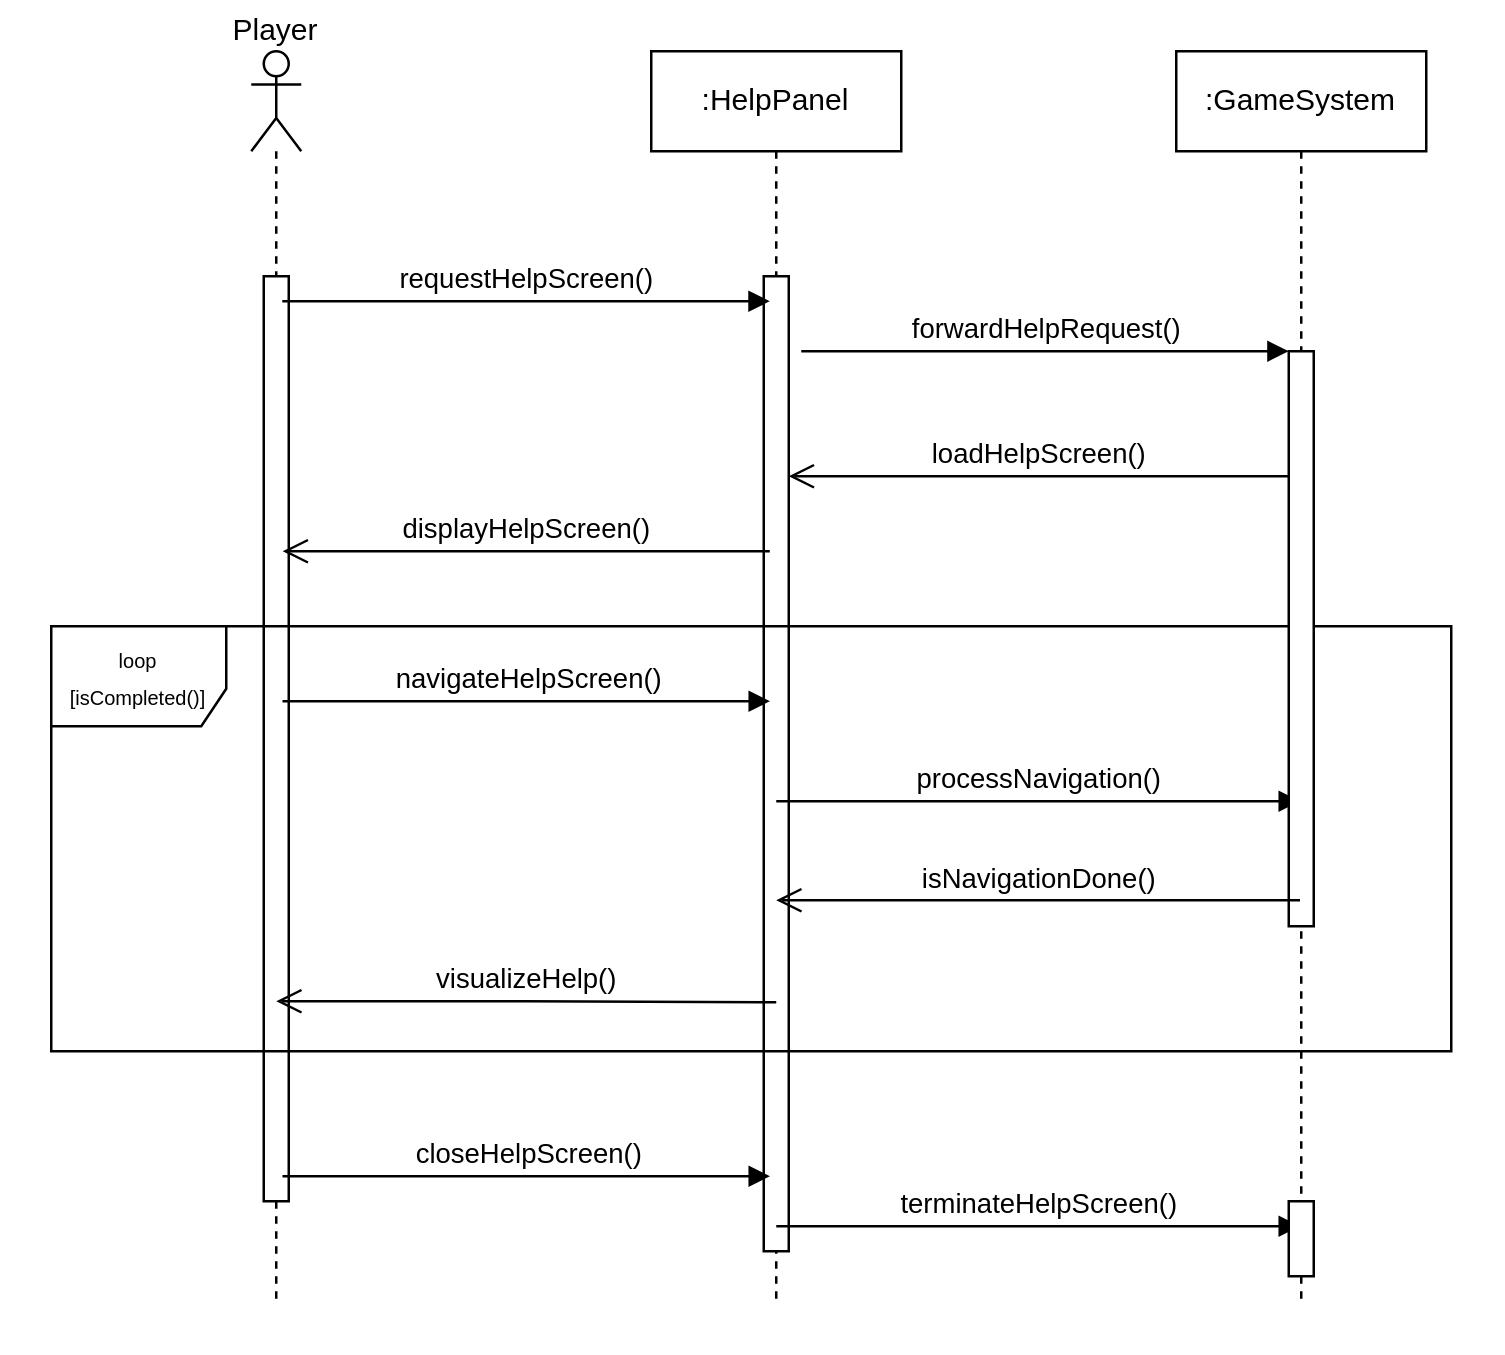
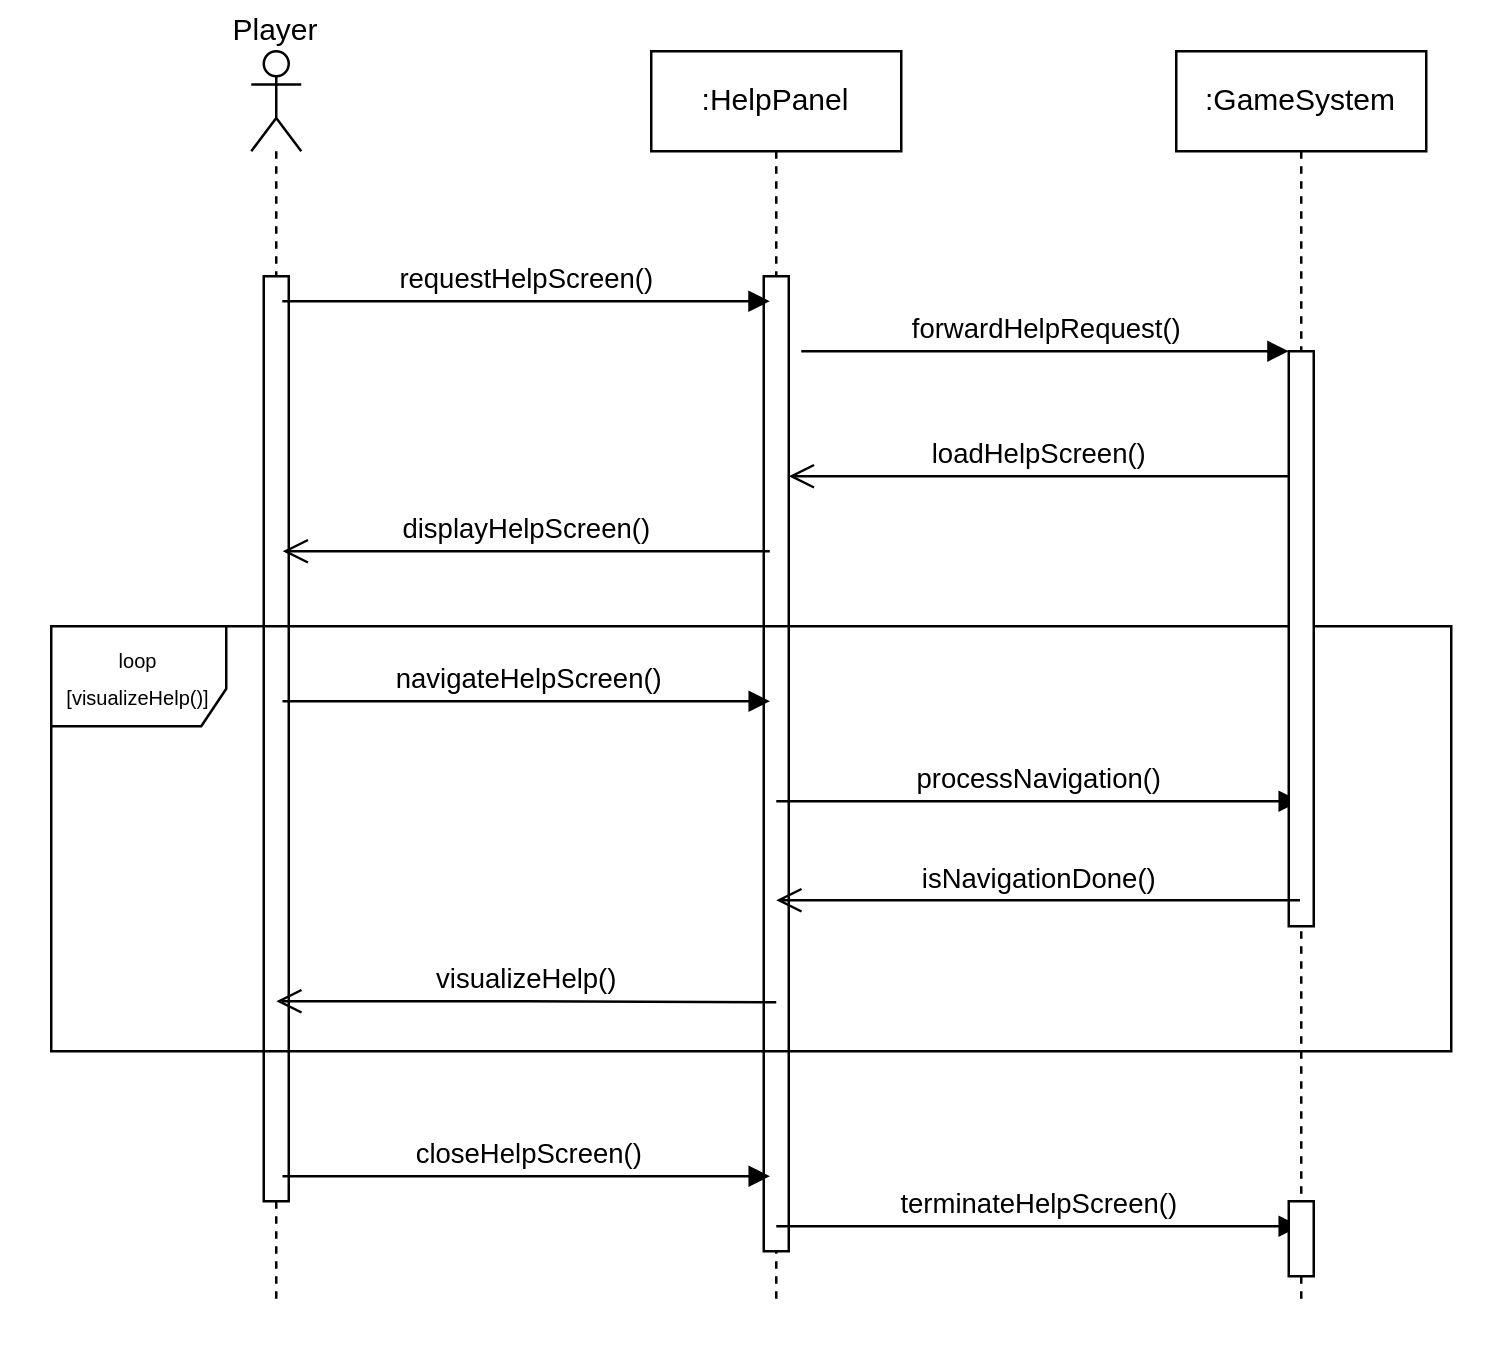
node "loop [isCompleted()]": label "loop [isCompleted()]" -> "loop [visualizeHelp()]"
